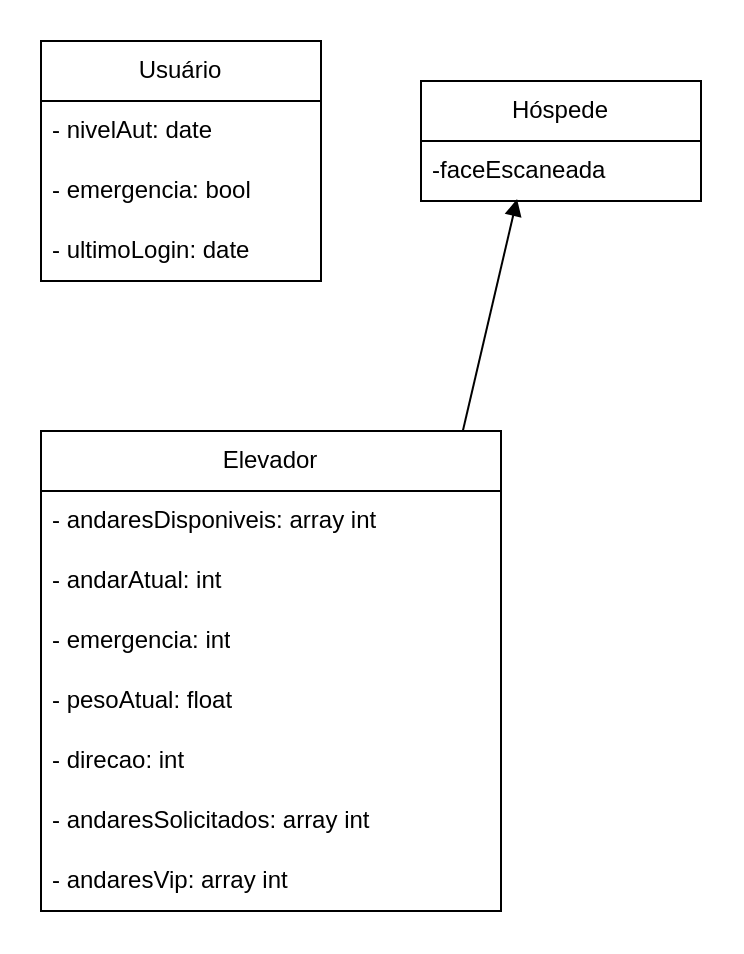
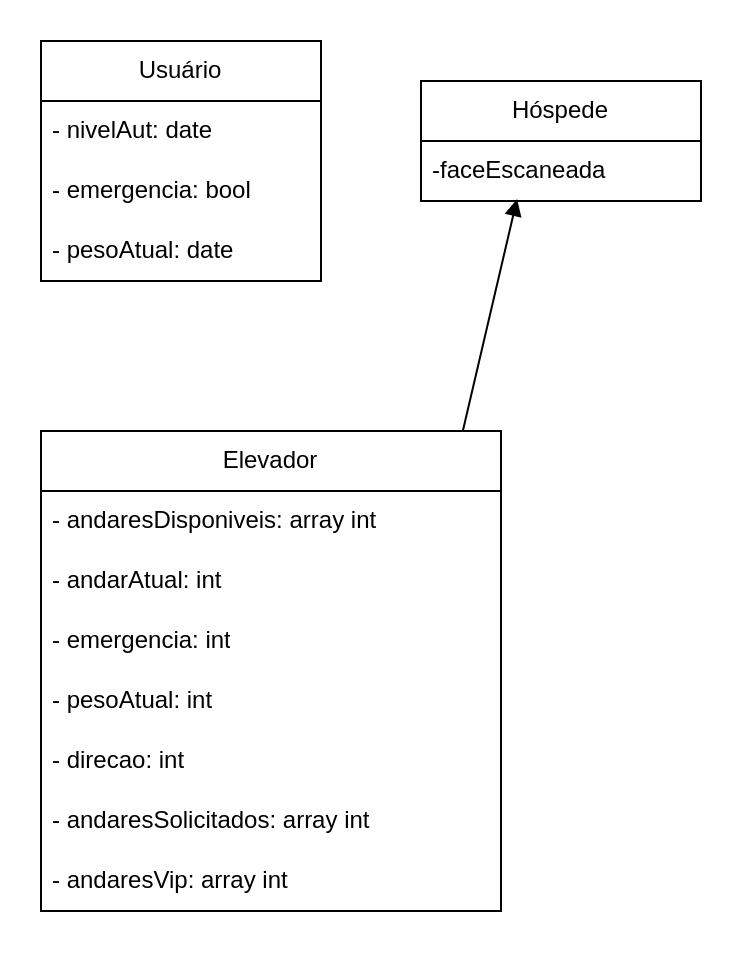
node "- ultimoLogin: date": label "- ultimoLogin: date" -> "- pesoAtual: date"
node "- pesoAtual: float": label "- pesoAtual: float" -> "- pesoAtual: int"
